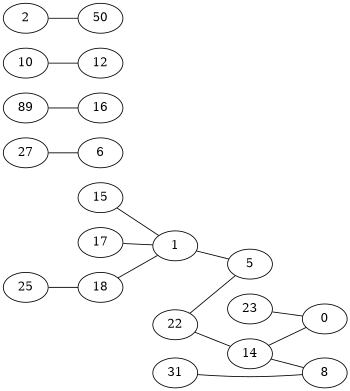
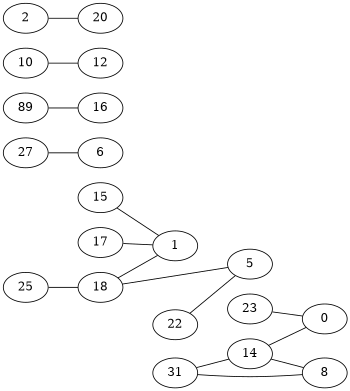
node "50": label "50" -> "20"
edge "1" -- "5": now "18" -- "5"
edge "22" -- "14": now "31" -- "14"
